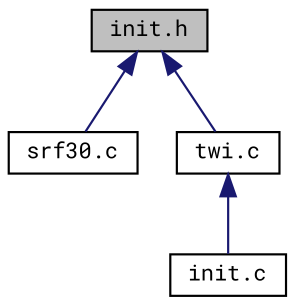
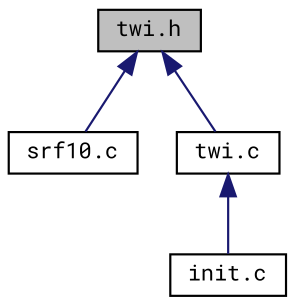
node "init.h": label "init.h" -> "twi.h"
node "srf30.c": label "srf30.c" -> "srf10.c"
